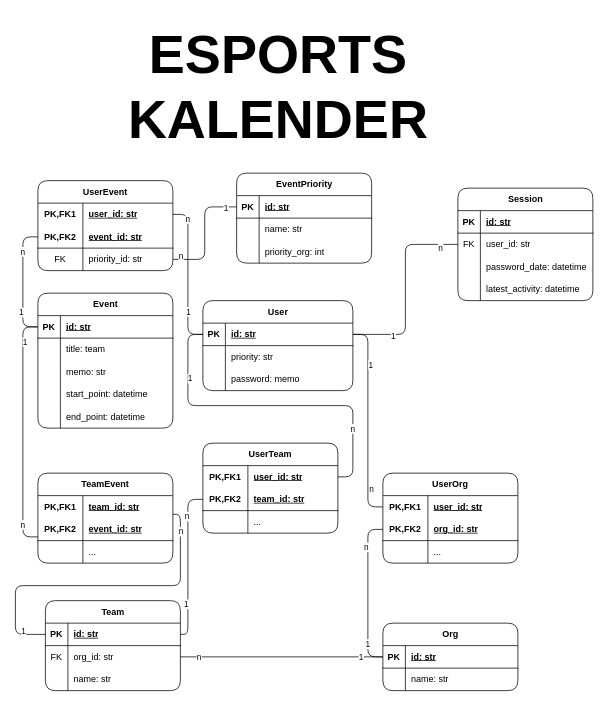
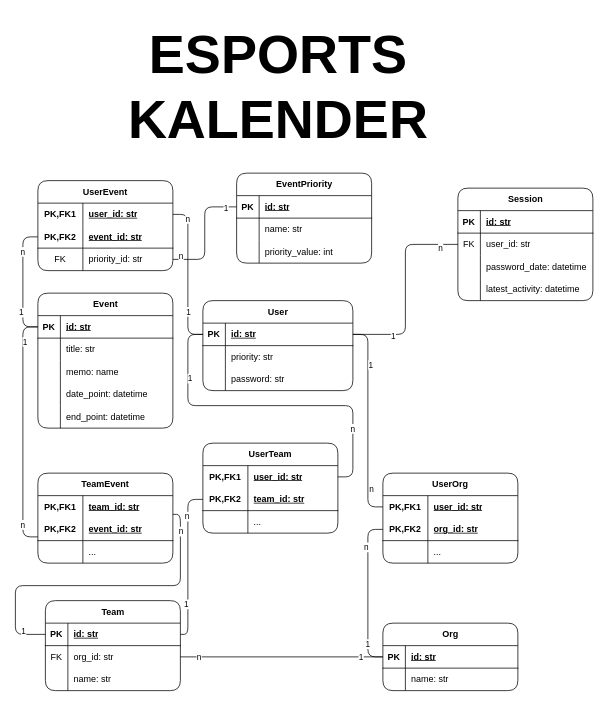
node "priority_org: int": label "priority_org: int" -> "priority_value: int"
node "title: team": label "title: team" -> "title: str"
node "memo: str": label "memo: str" -> "memo: name"
node "password: memo": label "password: memo" -> "password: str"
node "start_point: datetime": label "start_point: datetime" -> "date_point: datetime"
